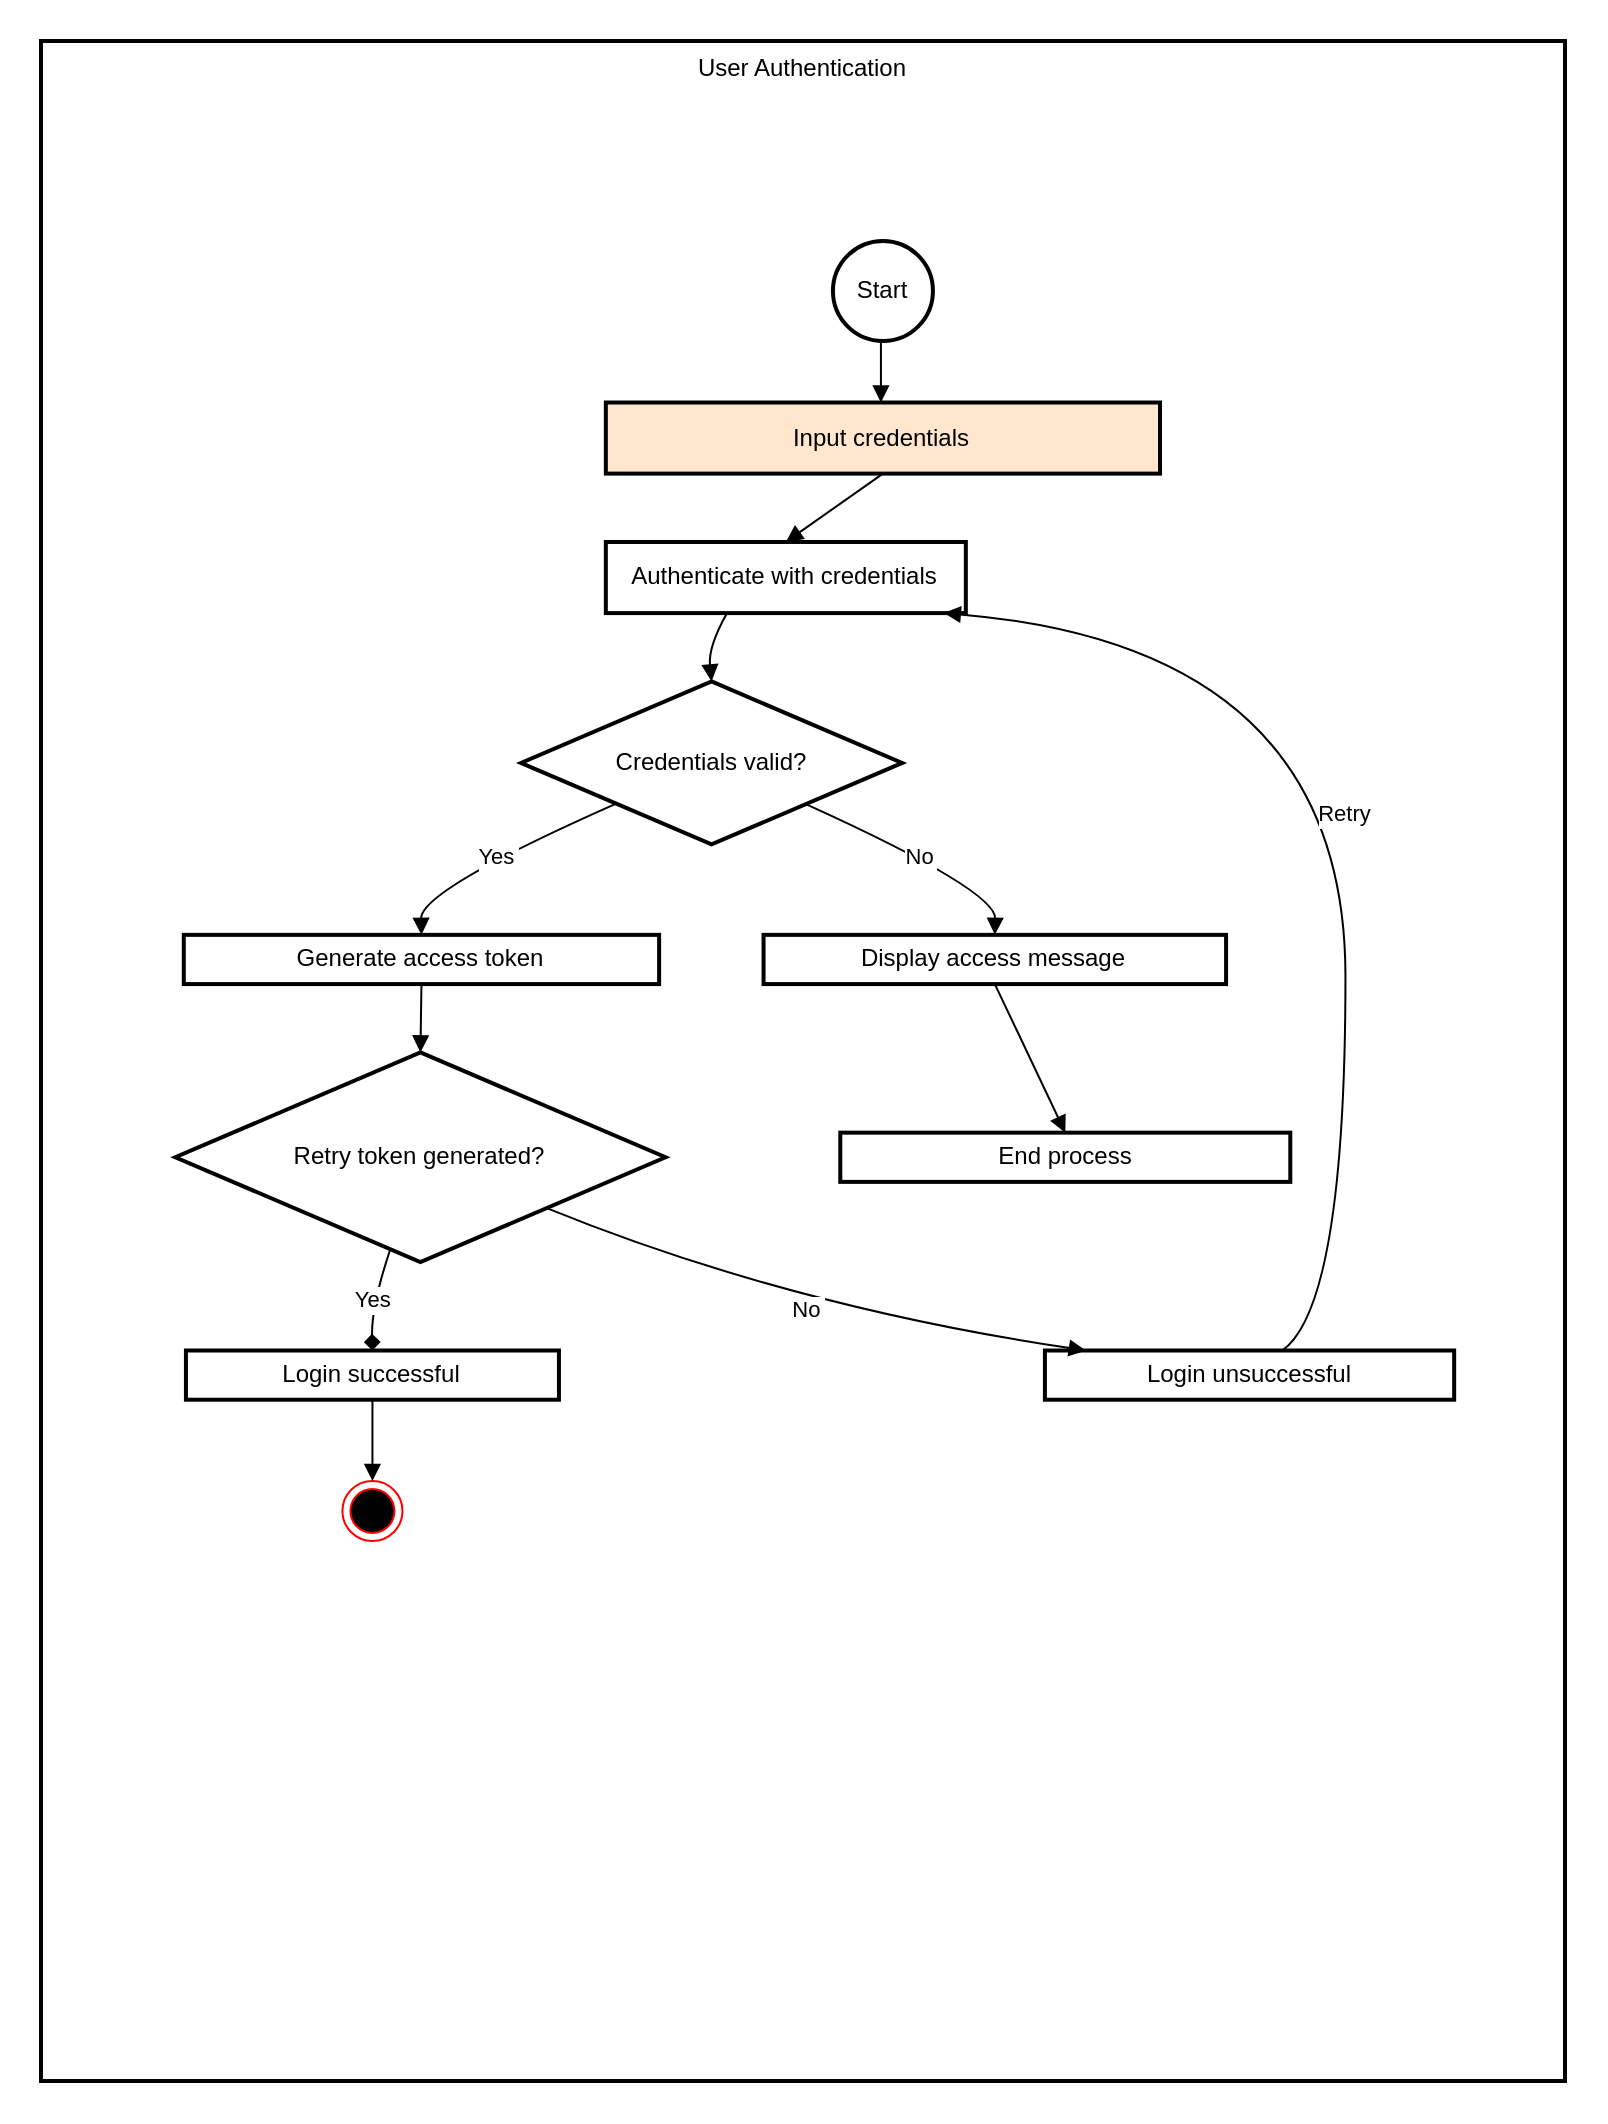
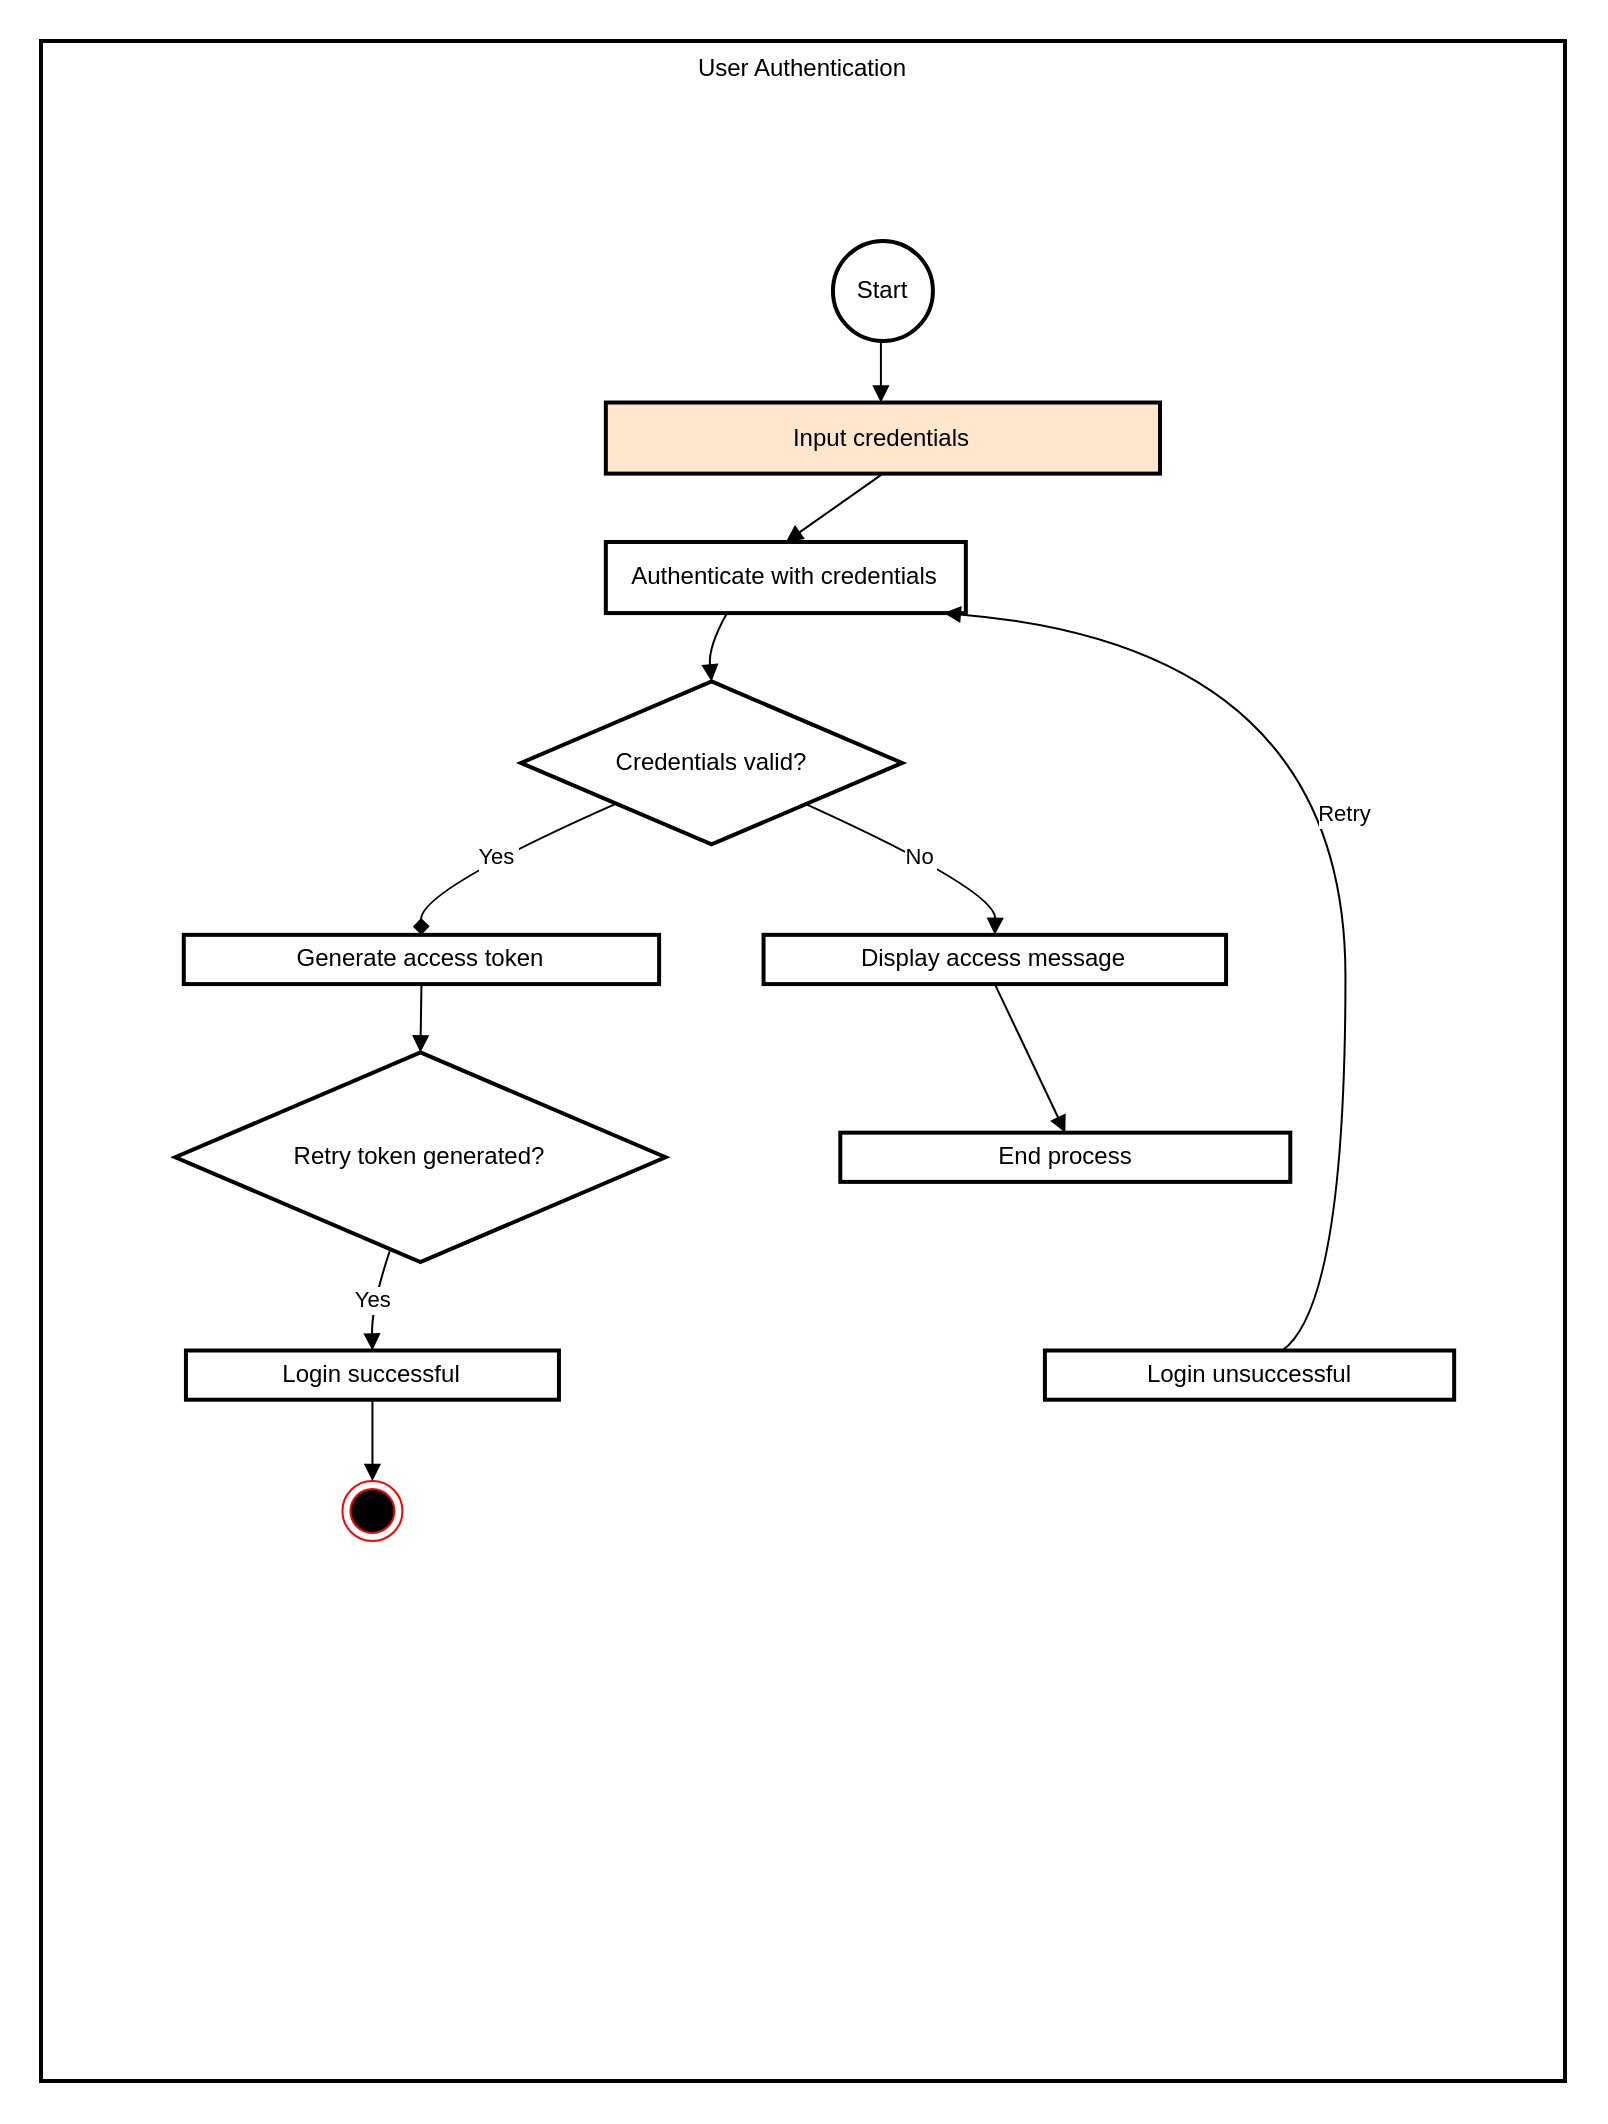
edge "Credentials valid?" -> "Generate access token": arrowhead block -> diamond
edge "Retry token generated?" -> "Login unsuccessful": removed, label "No"
edge "Retry token generated?" -> "Login successful": arrowhead diamond -> block
